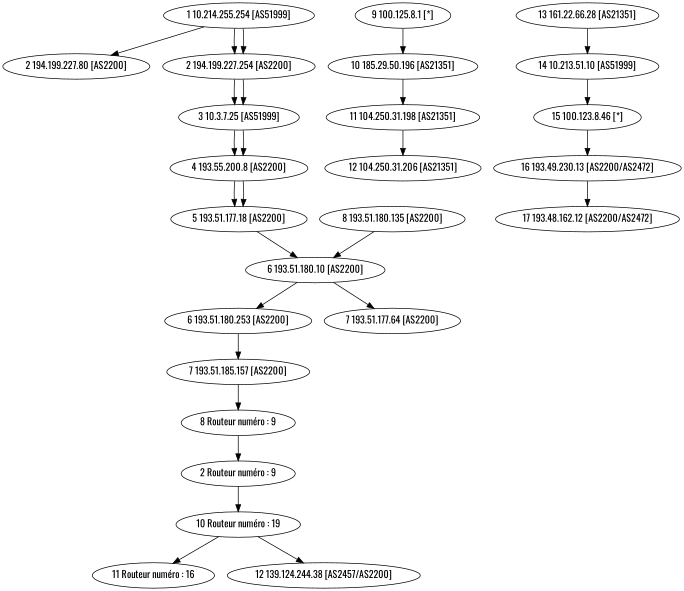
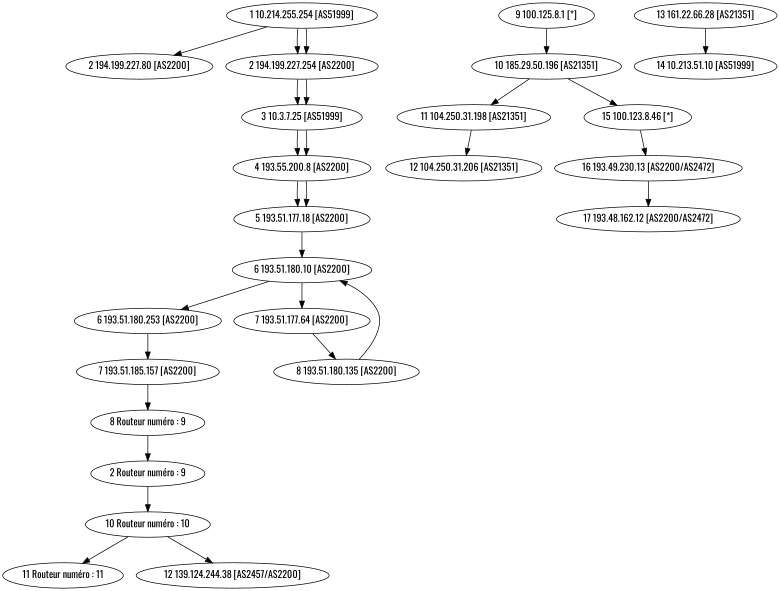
edge "14 10.213.51.10 [AS51999]" -> "15 100.123.8.46 [*]": now "10 185.29.50.196 [AS21351]" -> "15 100.123.8.46 [*]"
edge "7 193.51.177.64 [AS2200]" -> "8 193.51.180.135 [AS2200]": added
node "10 Routeur numéro : 19": label "10 Routeur numéro : 19" -> "10 Routeur numéro : 10"
node "11 Routeur numéro : 16": label "11 Routeur numéro : 16" -> "11 Routeur numéro : 11"
